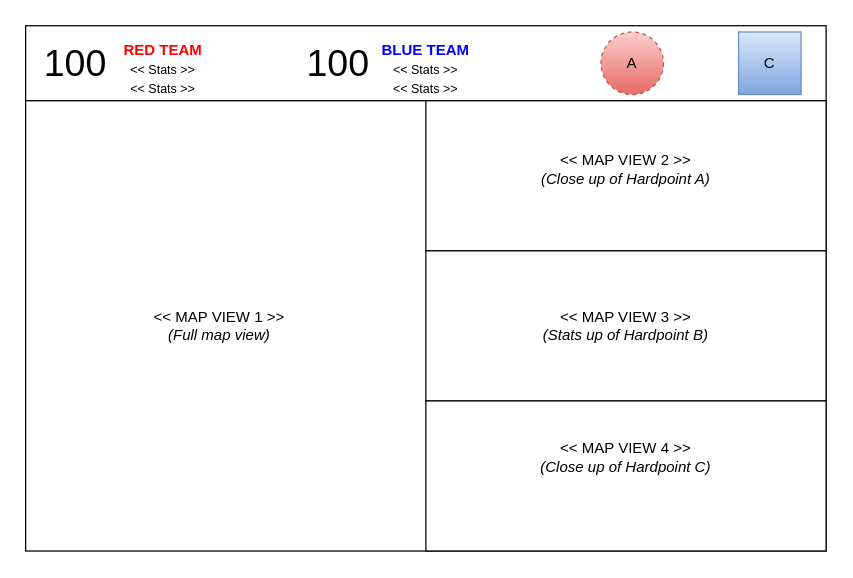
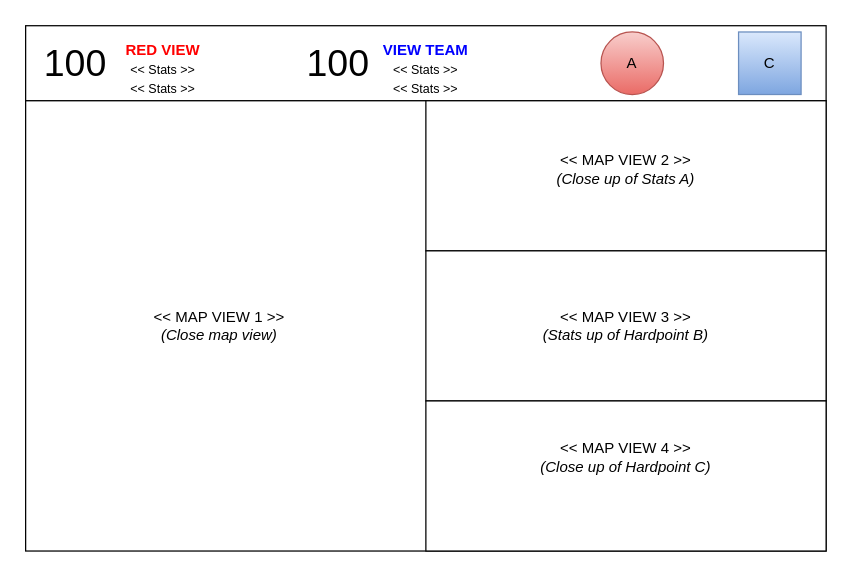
node "RED TEAM": label "RED TEAM" -> "RED VIEW"
node "BLUE TEAM": label "BLUE TEAM" -> "VIEW TEAM"
node "A": style dashed -> solid
node "<< MAP VIEW 2 >> (Close up of Hardpoint A)": label "<< MAP VIEW 2 >> (Close up of Hardpoint A)" -> "<< MAP VIEW 2 >> (Close up of Stats A)"
node "<< MAP VIEW 1 >> (Full map view)": label "<< MAP VIEW 1 >> (Full map view)" -> "<< MAP VIEW 1 >> (Close map view)"
